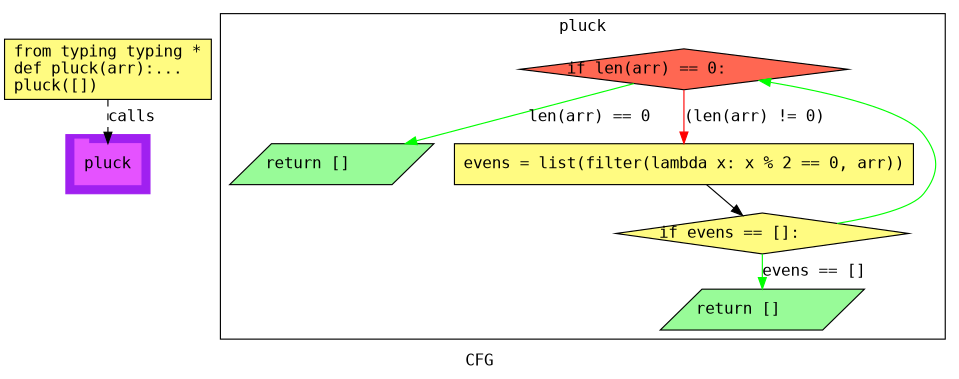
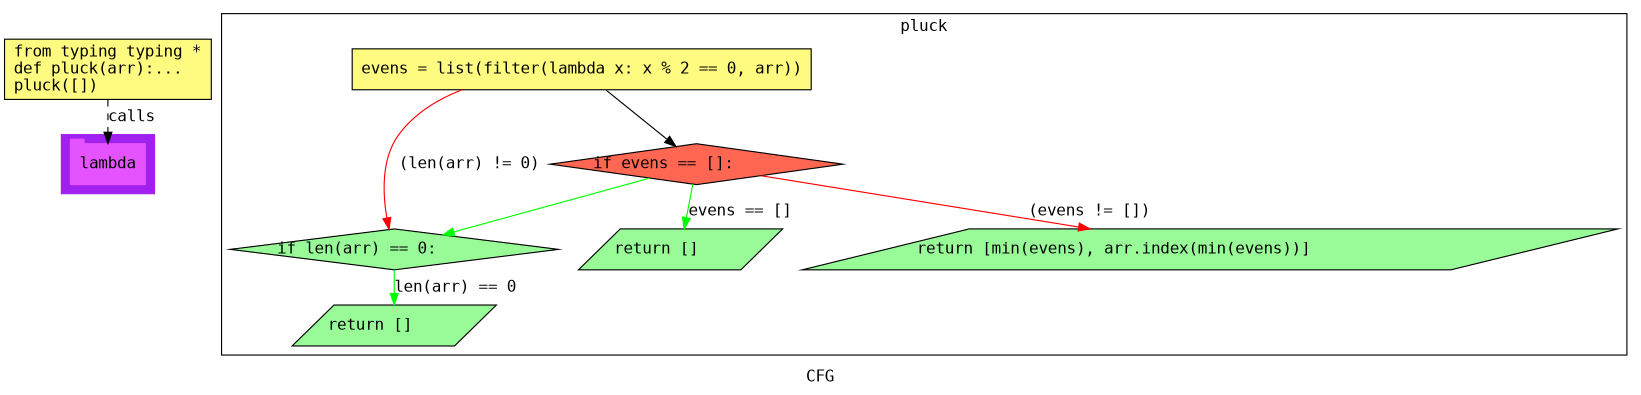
node "if len(arr) == 0:": fillcolor #ff6752 -> #98fb98
edge "if len(arr) == 0:" -> "evens = list(filter(lambda x: x % 2 == 0, arr))": reversed
node "pluck": label "pluck" -> "lambda"
node "if evens == []:": fillcolor #fffb81 -> #ff6752
node "return [min(evens), arr.index(min(evens))]": added
